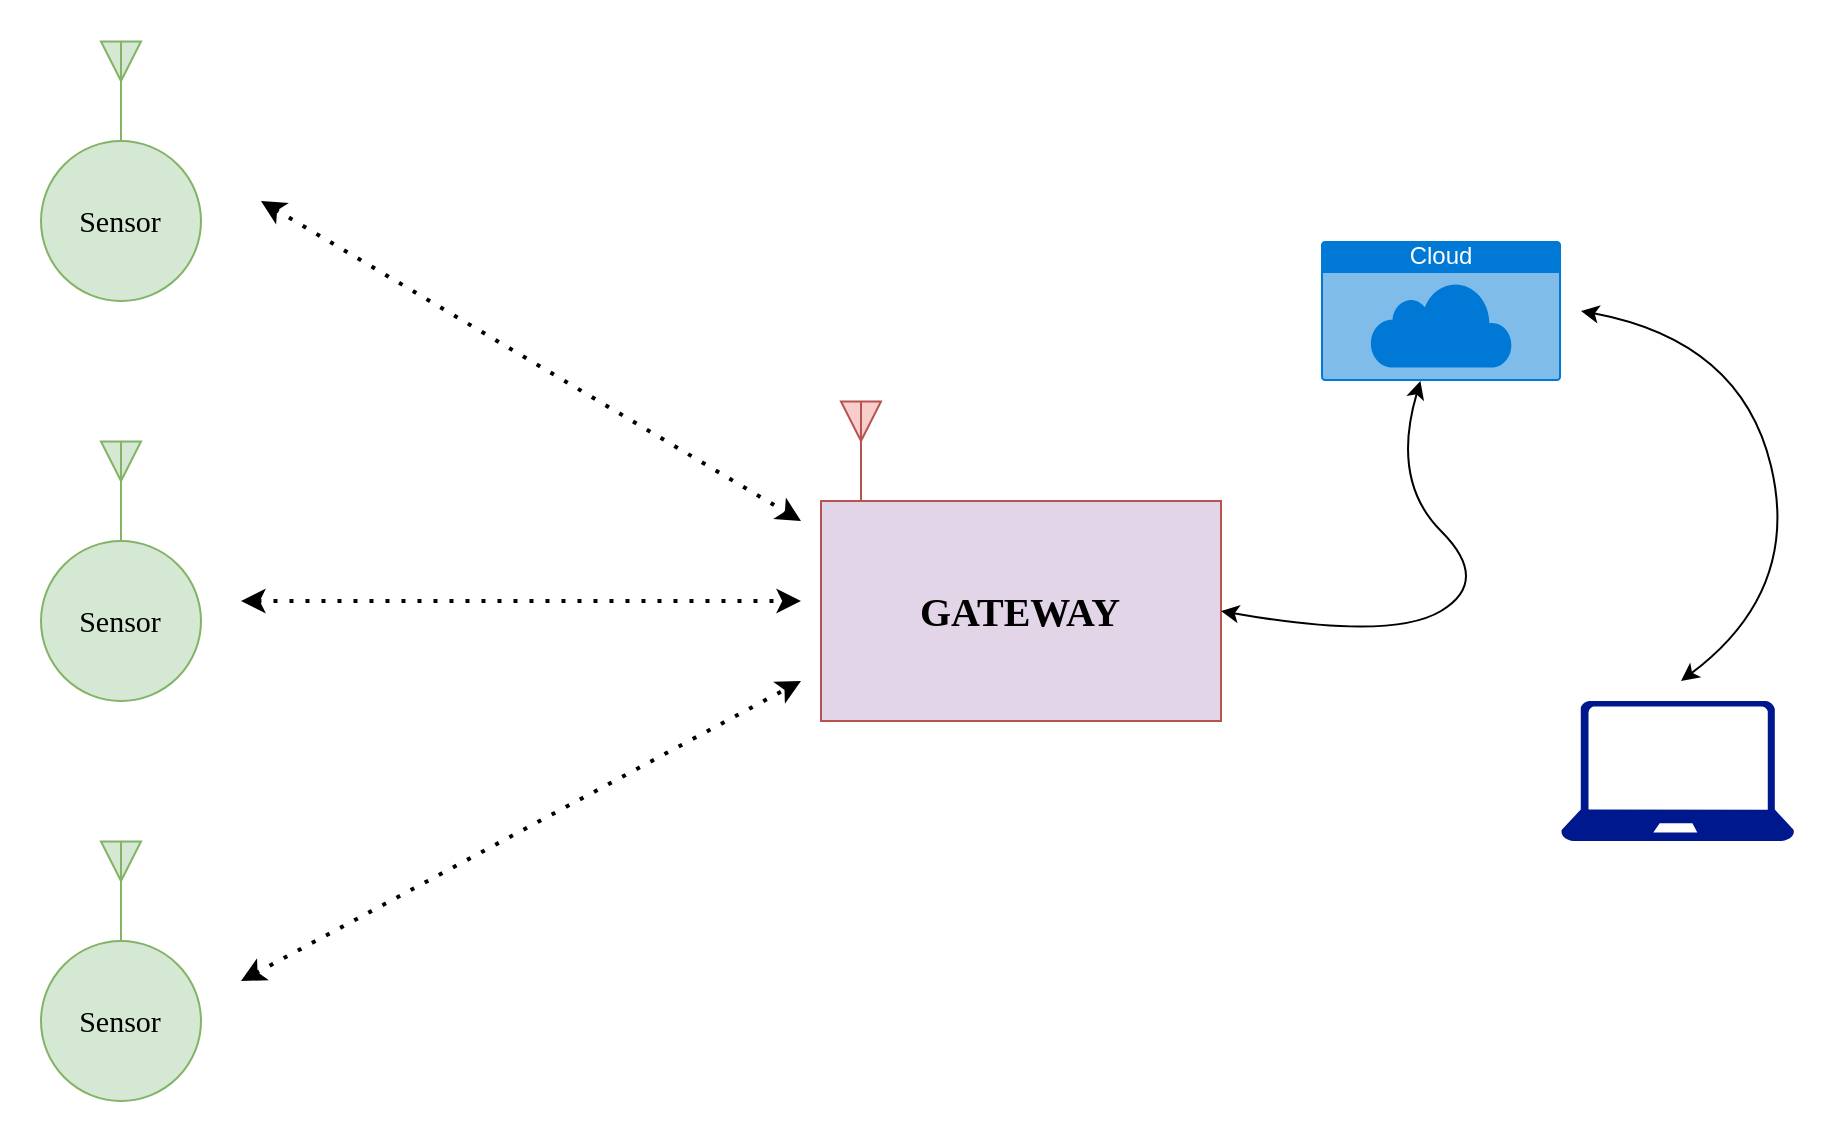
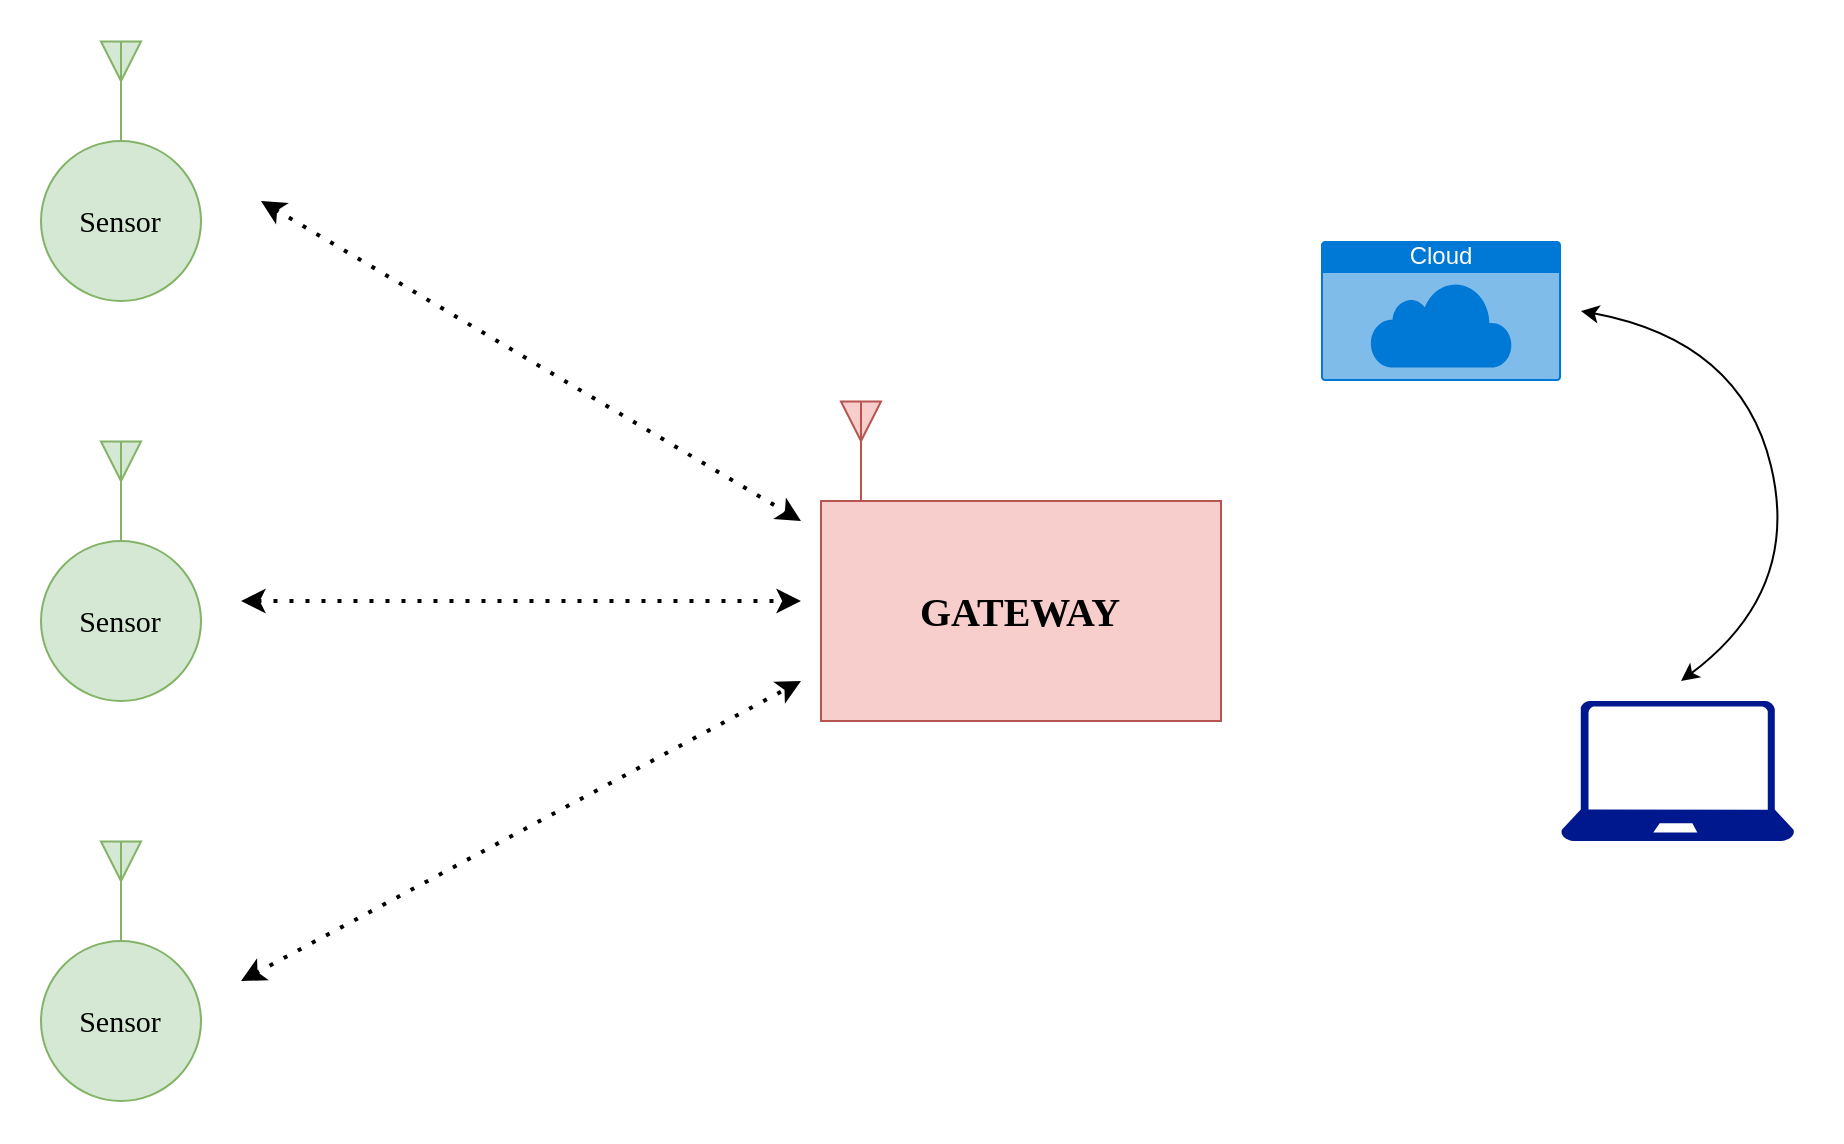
edge "Cloud" -- "GATEWAY": removed
node "GATEWAY": fillcolor #e1d5e7 -> #f8cecc
